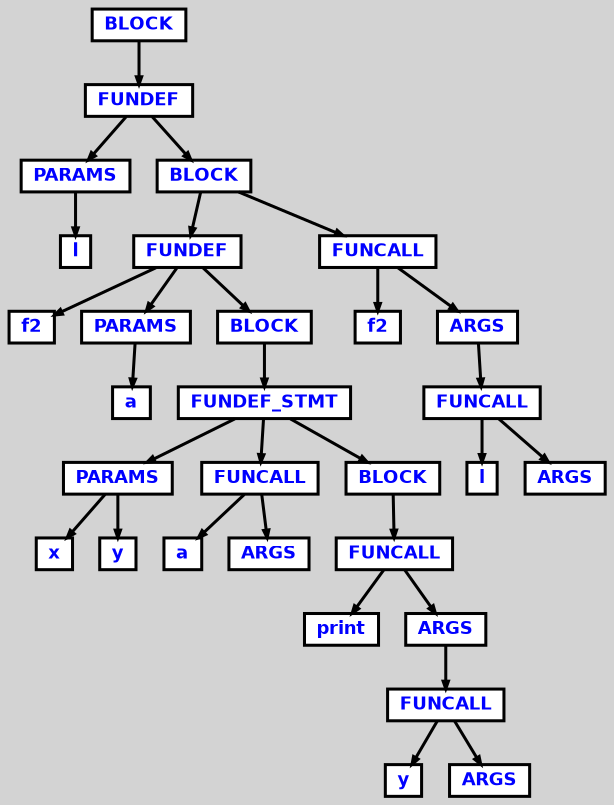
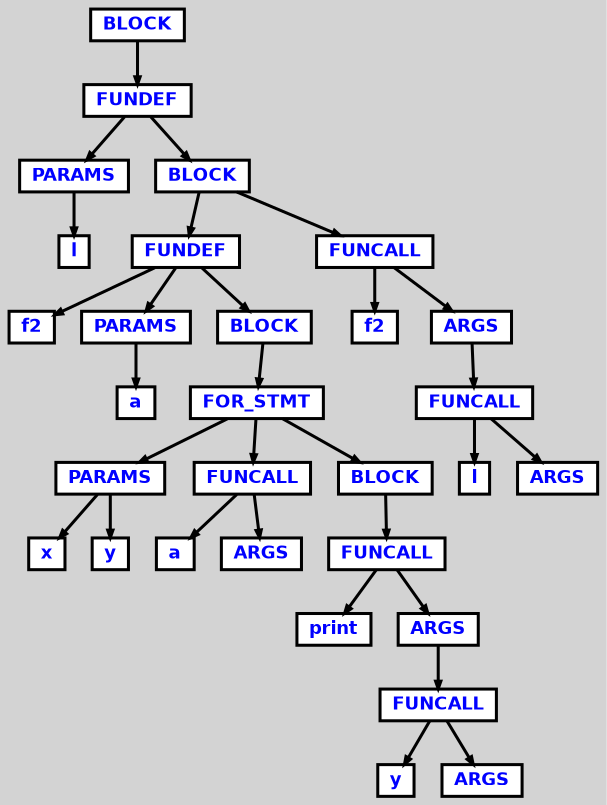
node "FUNDEF_STMT": label "FUNDEF_STMT" -> "FOR_STMT"
